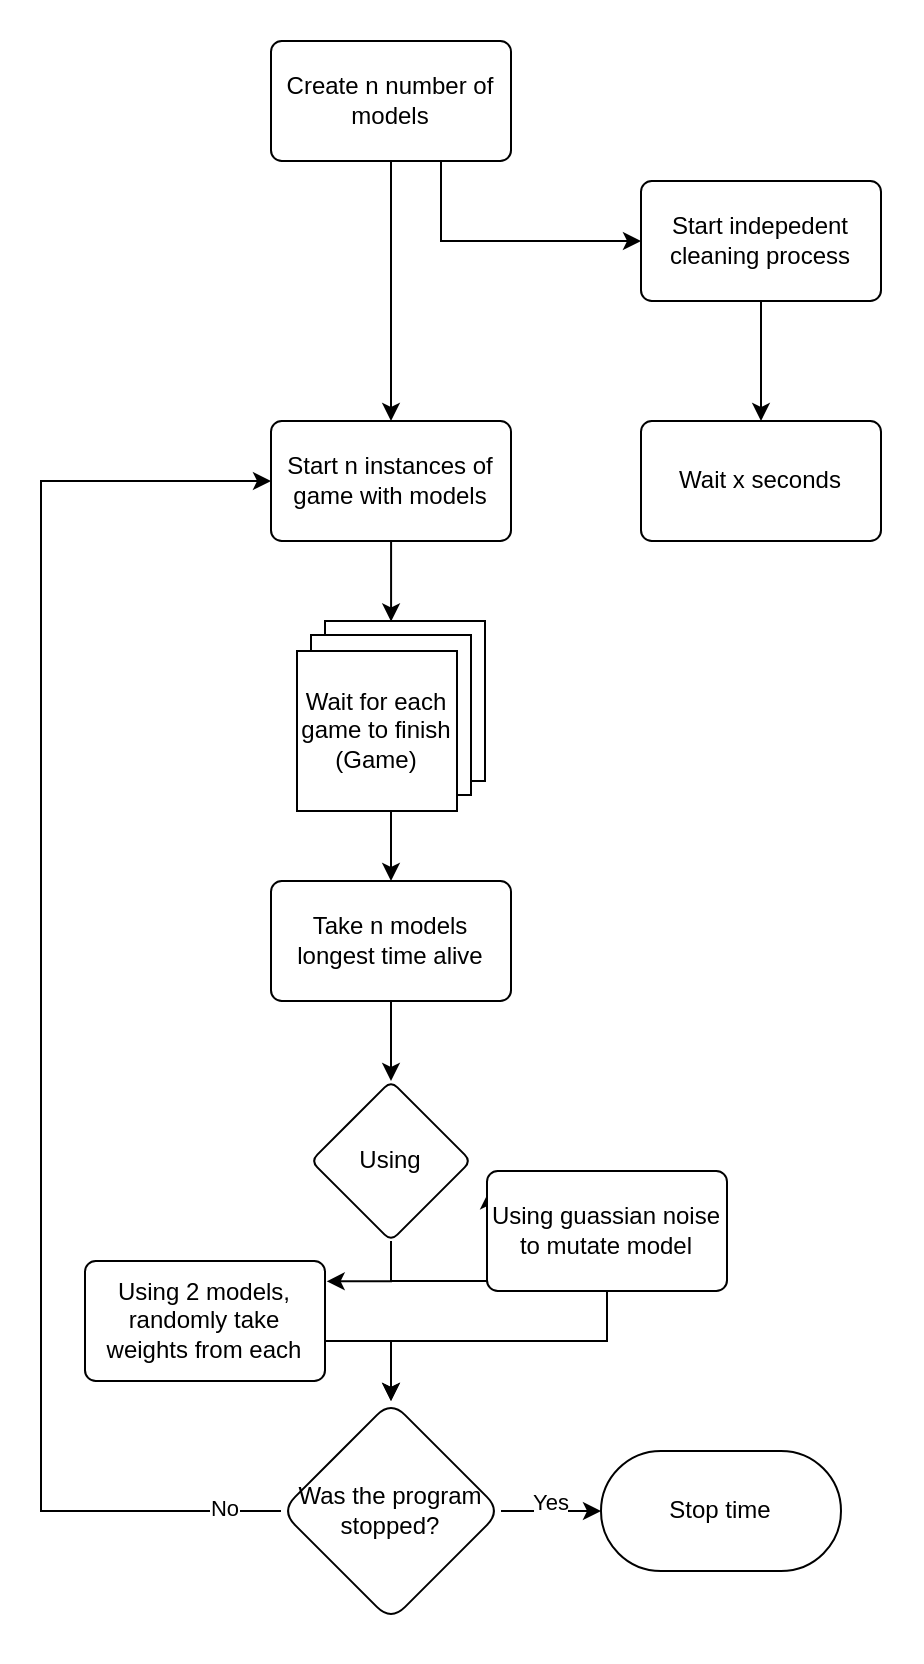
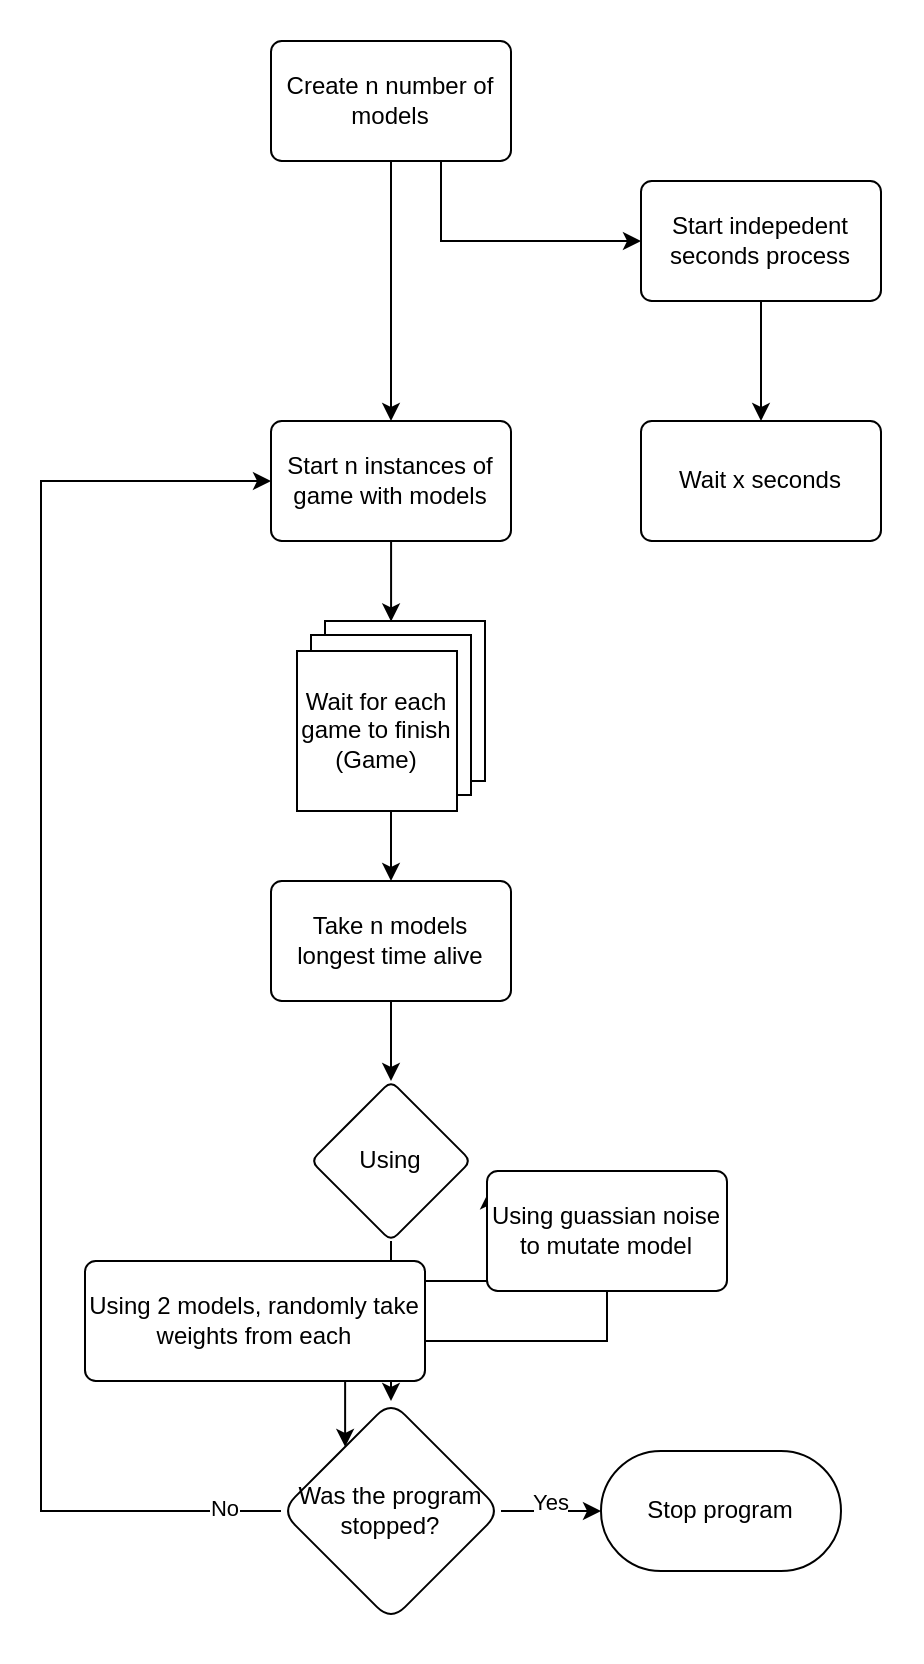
node "Start indepedent cleaning process": label "Start indepedent cleaning process" -> "Start indepedent seconds process"
node "Using 2 models, randomly take weights from each": size 240x120 -> 340x120
node "Stop time": label "Stop time" -> "Stop program"
